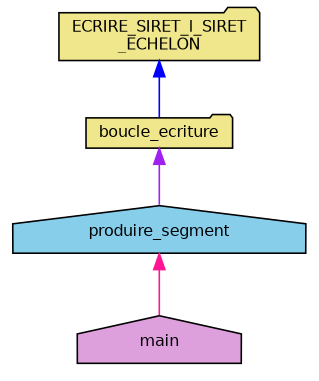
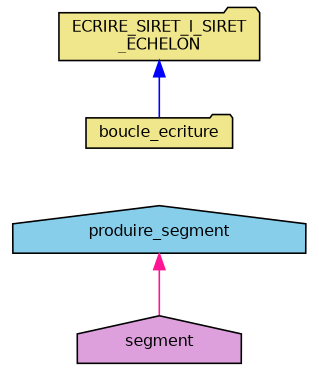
edge "produire_segment" -> "boucle_ecriture": removed
node "main": label "main" -> "segment"
